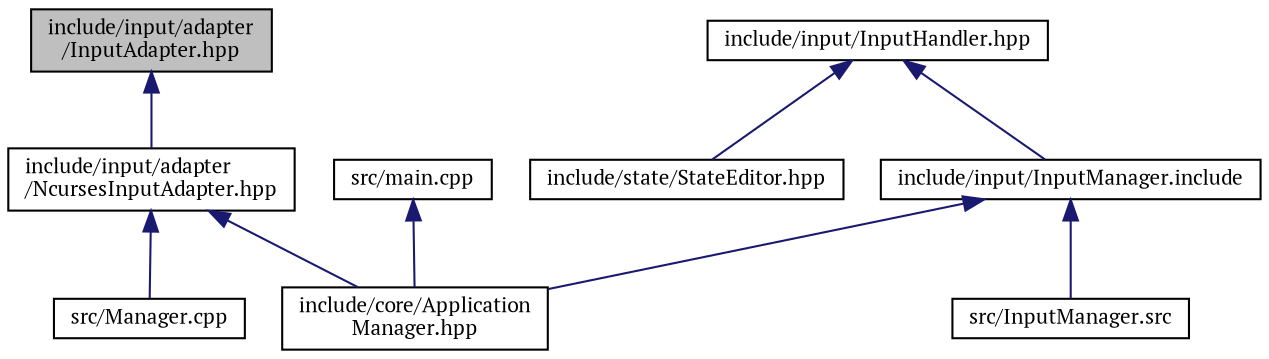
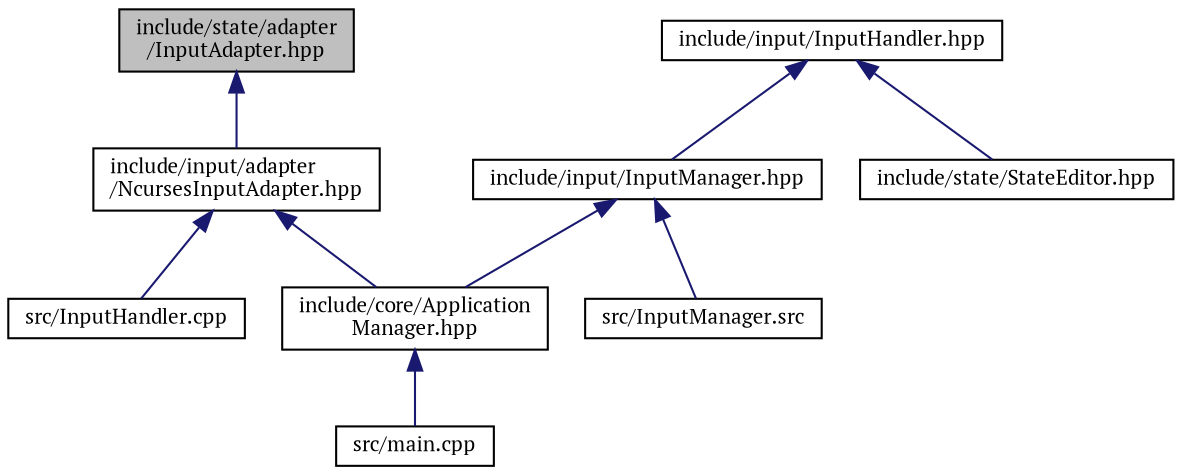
node "include/input/adapter /InputAdapter.hpp": label "include/input/adapter /InputAdapter.hpp" -> "include/state/adapter /InputAdapter.hpp"
node "include/input/InputManager.include": label "include/input/InputManager.include" -> "include/input/InputManager.hpp"
edge "include/core/Application Manager.hpp" -> "src/main.cpp": reversed
node "src/Manager.cpp": label "src/Manager.cpp" -> "src/InputHandler.cpp"
